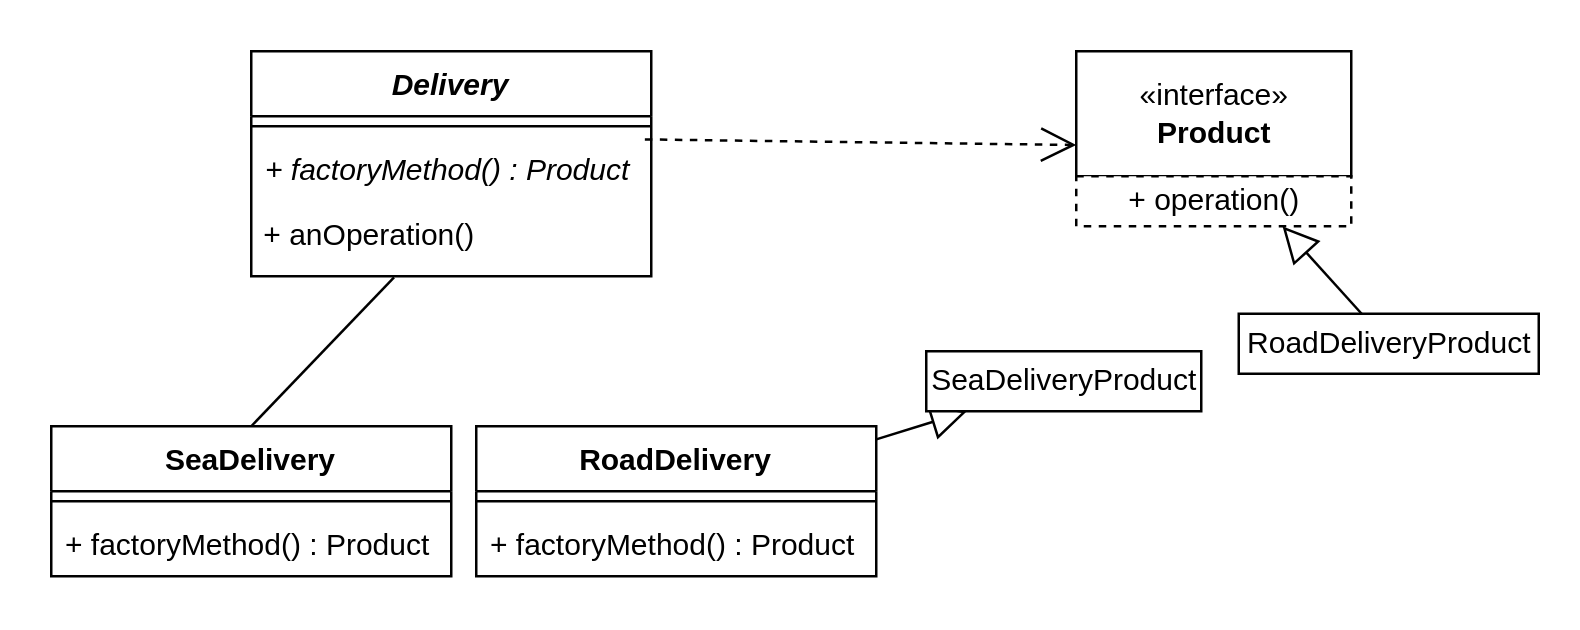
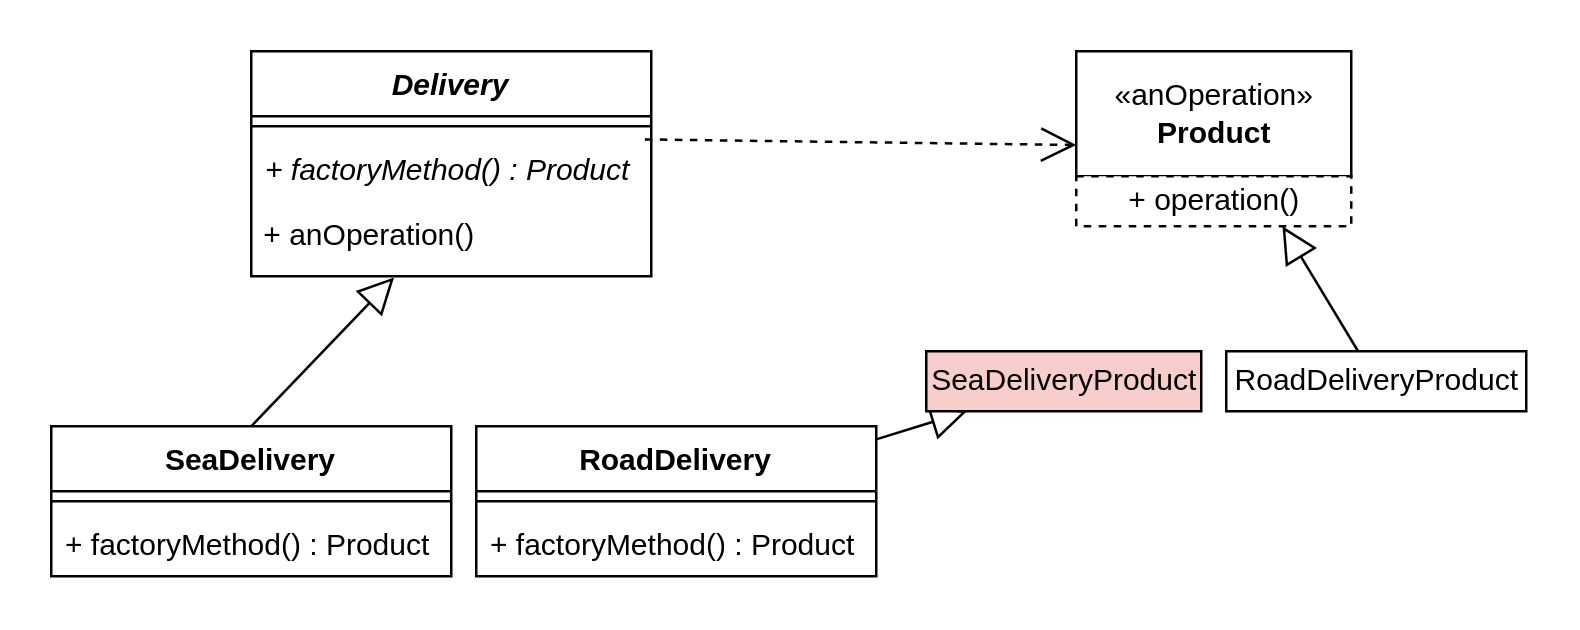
node "«interface» Product": label "«interface» Product" -> "«anOperation» Product"
edge "+ anOperation()" -- "SeaDelivery": arrowhead none -> block
node "RoadDeliveryProduct": moved (1389, 344) -> (1376, 381)
node "SeaDeliveryProduct": fillcolor #ffffff -> #f8cecc
